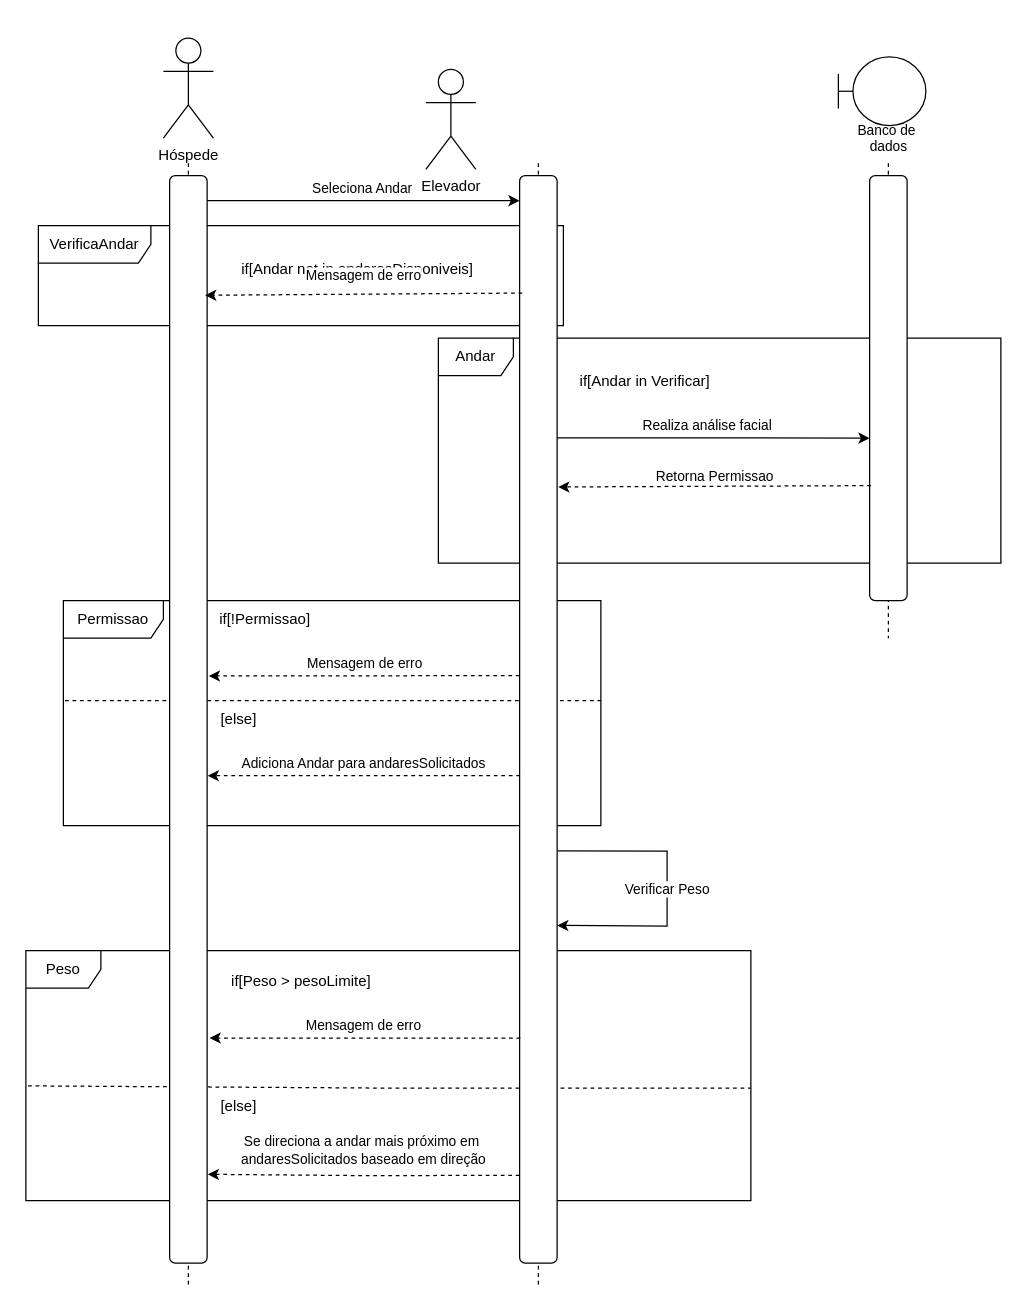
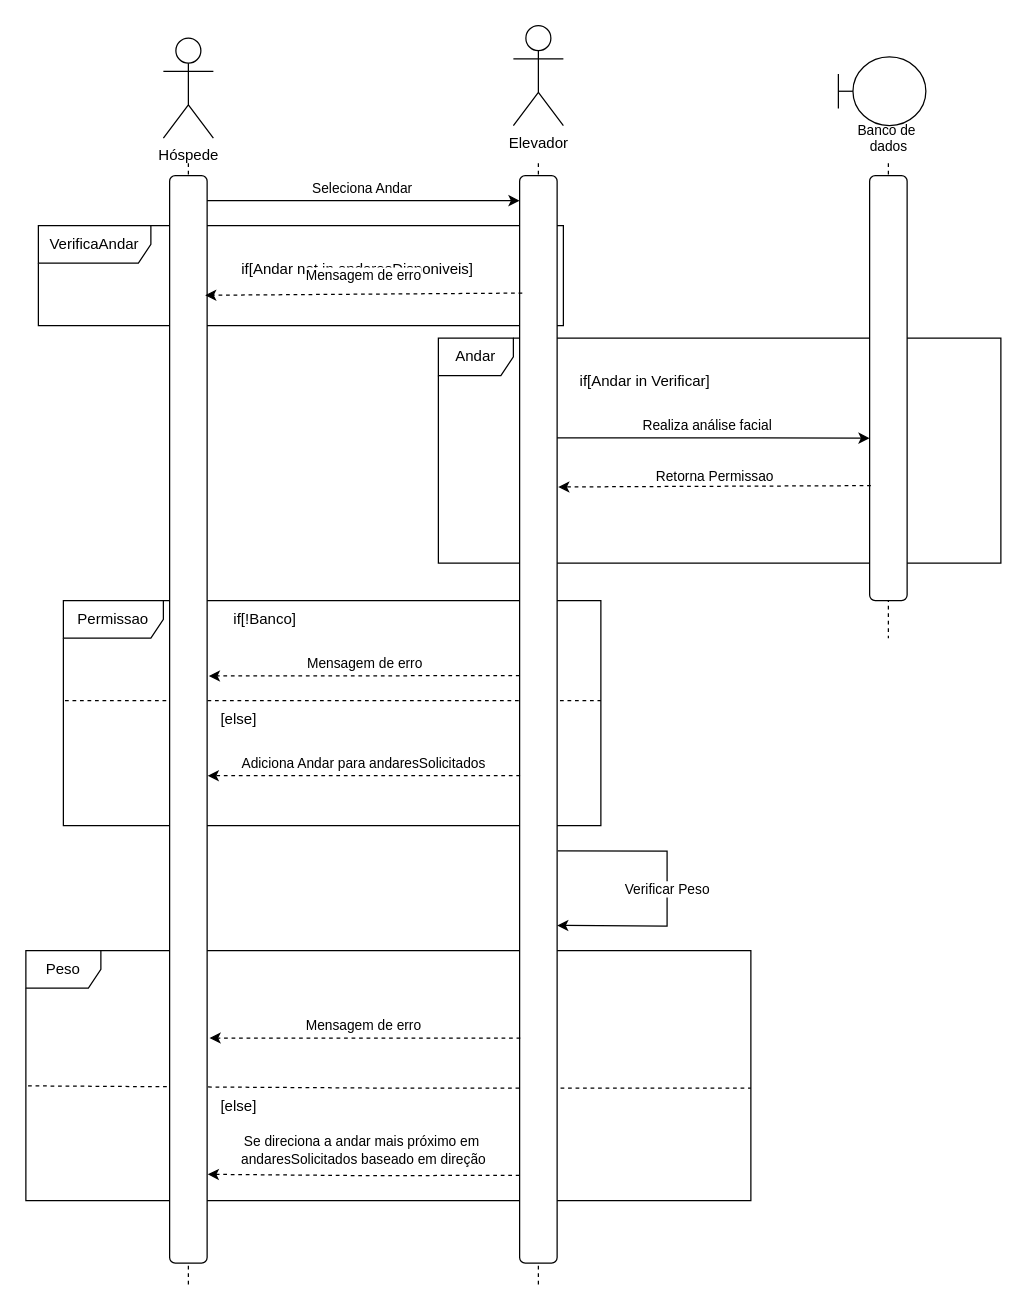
node "Elevador": moved (451, 119) -> (538, 76)
node "if[!Permissao]": label "if[!Permissao]" -> "if[!Banco]"
node "if[Peso > pesoLimite]": removed
